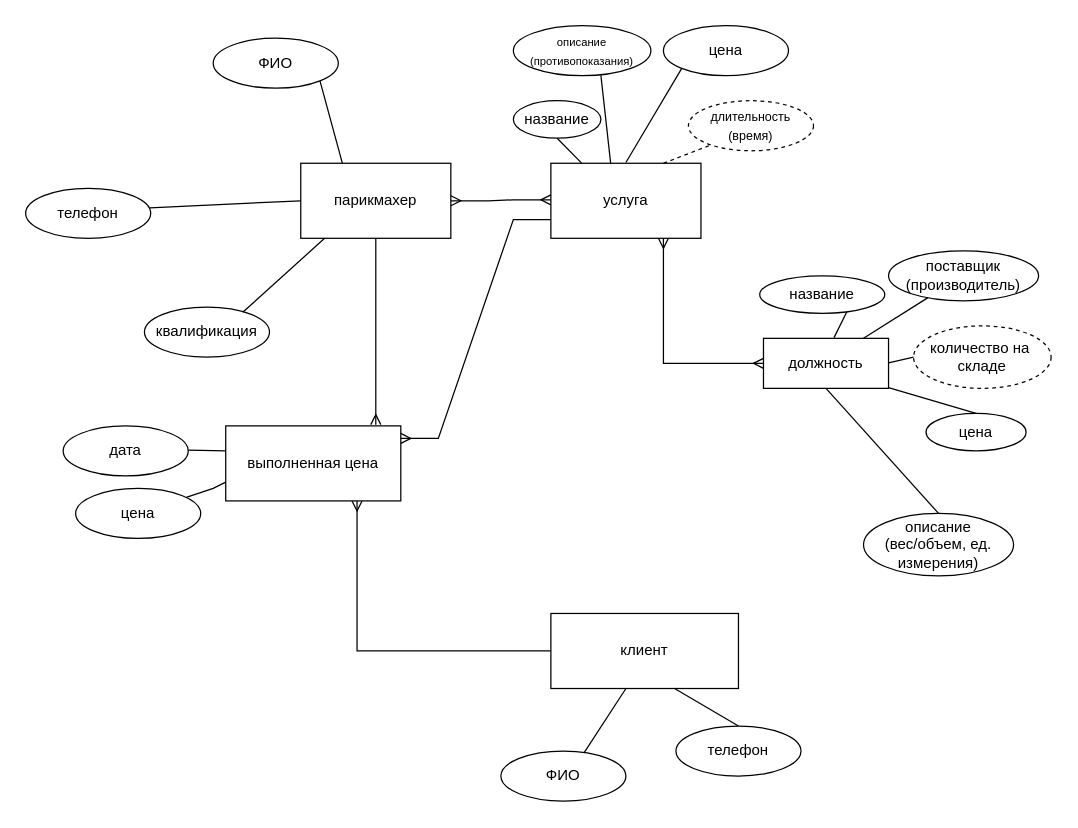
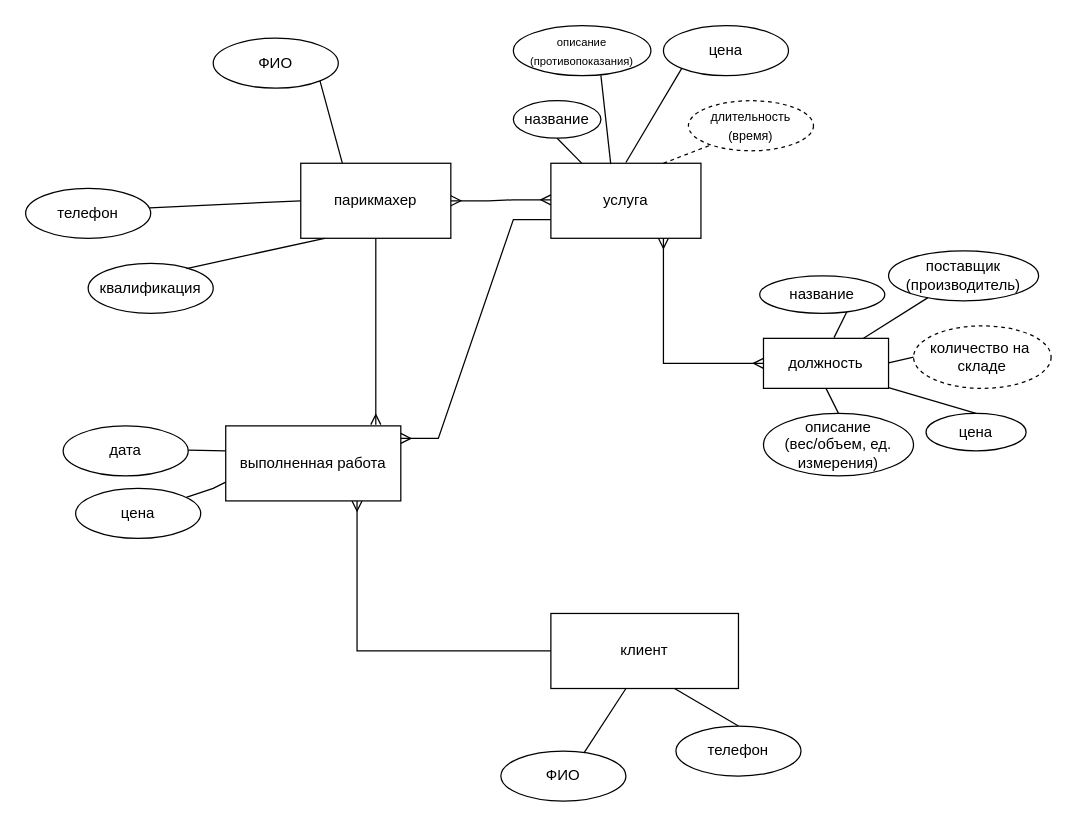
node "квалификация": moved (207, 332) -> (151, 288)
node "выполненная цена": label "выполненная цена" -> "выполненная работа"
node "описание (вес/объем, ед. измерения)": moved (938, 544) -> (838, 444)
